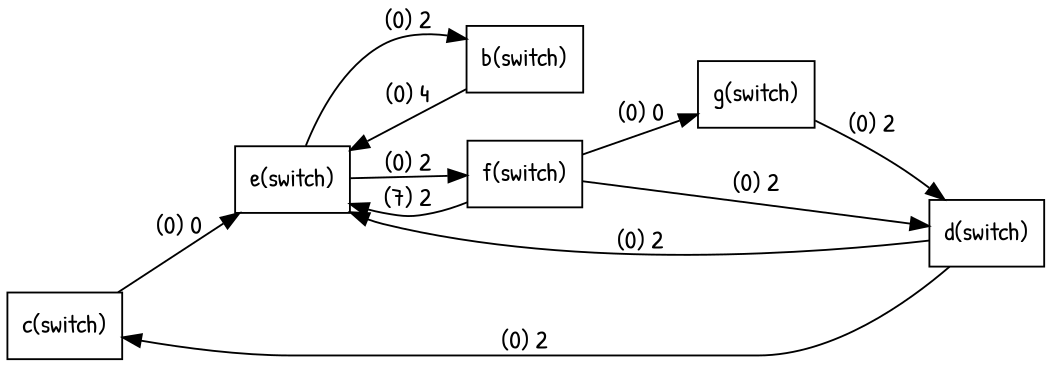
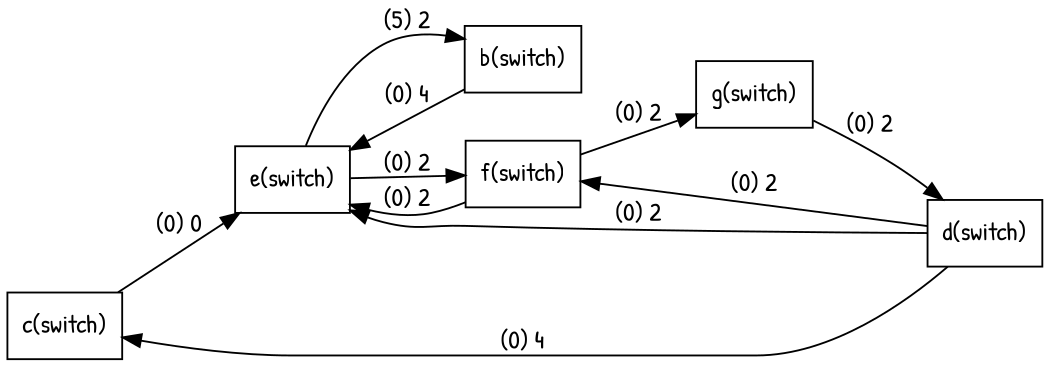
edge "e(switch)" -> "b(switch)": label "(0) 2" -> "(5) 2"
edge "f(switch)" -> "g(switch)": label "(0) 0" -> "(0) 2"
edge "f(switch)" -> "e(switch)": label "(7) 2" -> "(0) 2"
edge "f(switch)" -> "d(switch)": reversed
edge "d(switch)" -> "c(switch)": label "(0) 2" -> "(0) 4"
